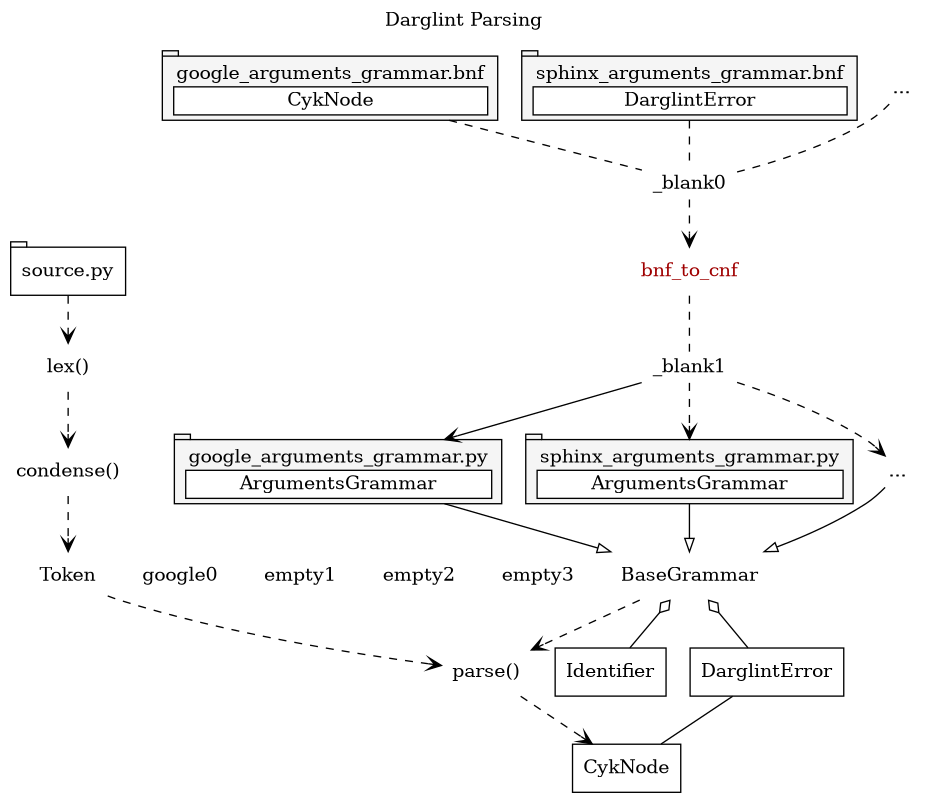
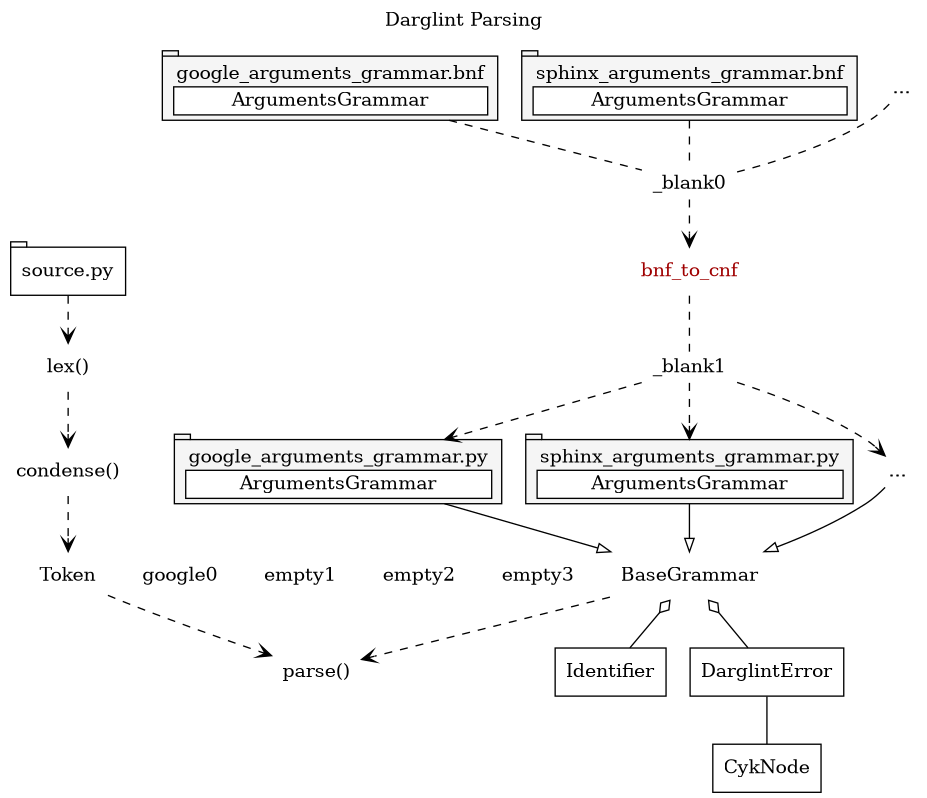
node "google_arguments_grammar.bnf": text "CykNode" -> "ArgumentsGrammar"
node "sphinx_arguments_grammar.bnf": text "DarglintError" -> "ArgumentsGrammar"
edge "_blank1" -> "google_arguments_grammar.py": style solid -> dashed
edge "parse()" -> "CykNode": removed
